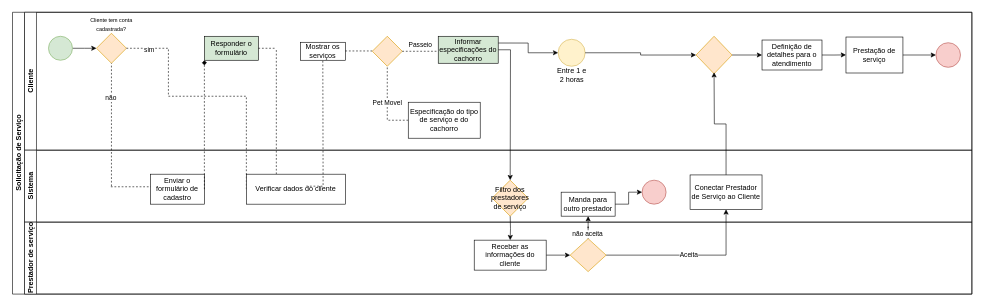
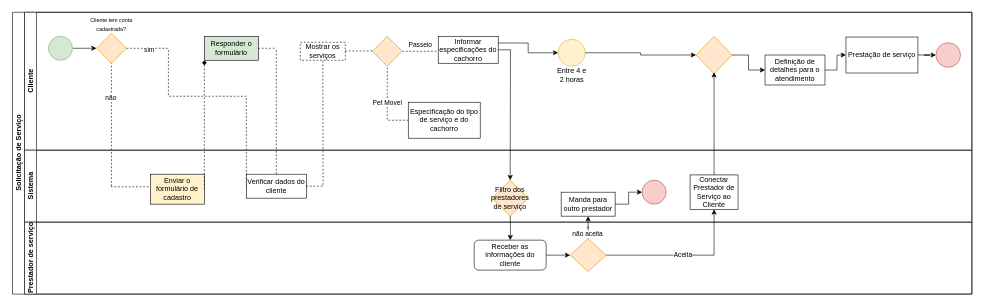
node "Informar especificações do cachorro": fillcolor #d5e8d4 -> #ffffff
node "Mostrar os serviços": style solid -> dashed
node "Definição de detalhes para o atendimento": moved (792, 55) -> (795, 70)
node "Prestação de serviço": size 57x36 -> 72x36
node "Entre 1 e 2 horas": label "Entre 1 e 2 horas" -> "Entre 4 e 2 horas"
node "Enviar o formulário de cadastro": fillcolor #ffffff -> #fff2cc
node "Verificar dados do cliente": size 99x30 -> 60x24
node "Conectar Prestador de Serviço ao Cliente": size 72x35 -> 48x35
node "Receber as informações do cliente": shape rectangle -> rounded rectangle
